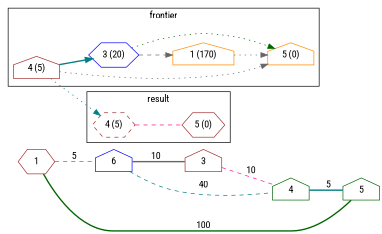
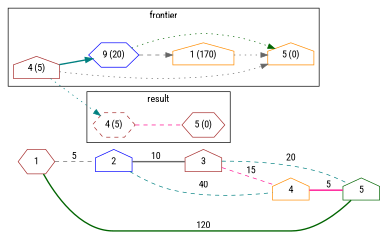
node "3 (20)": label "3 (20)" -> "9 (20)"
node "6": label "6" -> "2"
edge "3" -- "5": added, label "20"
edge "3" -- "4": label "10" -> "15"
node "4": color darkgreen -> darkorange
edge "4" -- "5": color teal -> deeppink
edge "1" -- "5": label "100" -> "120"
